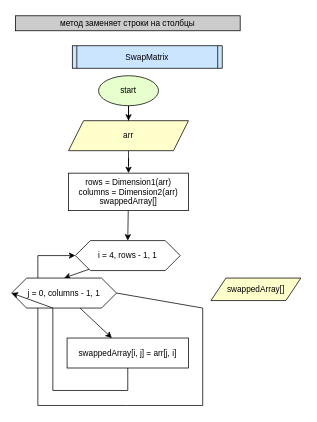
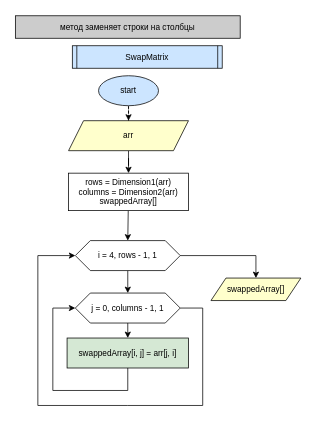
node "метод заменяет строки на столбцы": size 225x15 -> 225x23
node "start": fillcolor #e6ffcc -> #cce5ff
edge "start" -> "arr": style solid -> dashed
edge "i = 4, rows - 1, 1" -> "swappedArray[]": added
node "j = 0, columns - 1, 1": moved (64, 293) -> (128, 308)
node "swappedArray[i, j] = arr[j, i]": fillcolor #ffffff -> #d5e8d4
